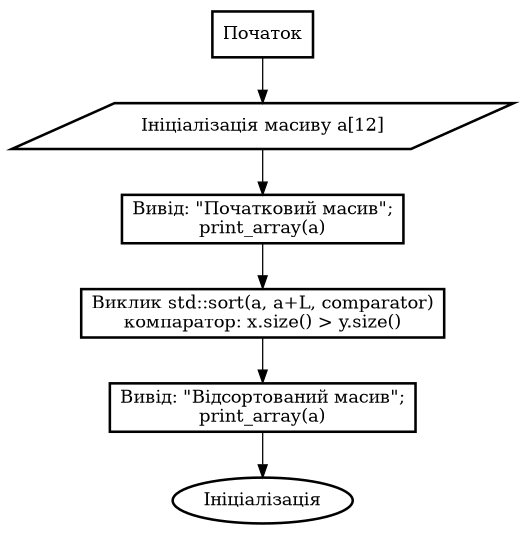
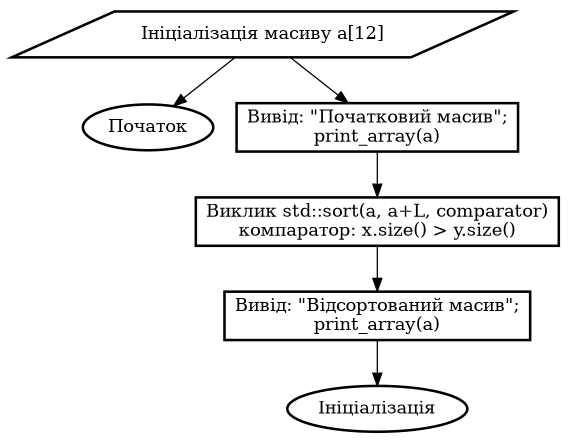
node "Початок": shape box -> ellipse
edge "Початок" -> "Ініціалізація масиву a[12]": reversed
